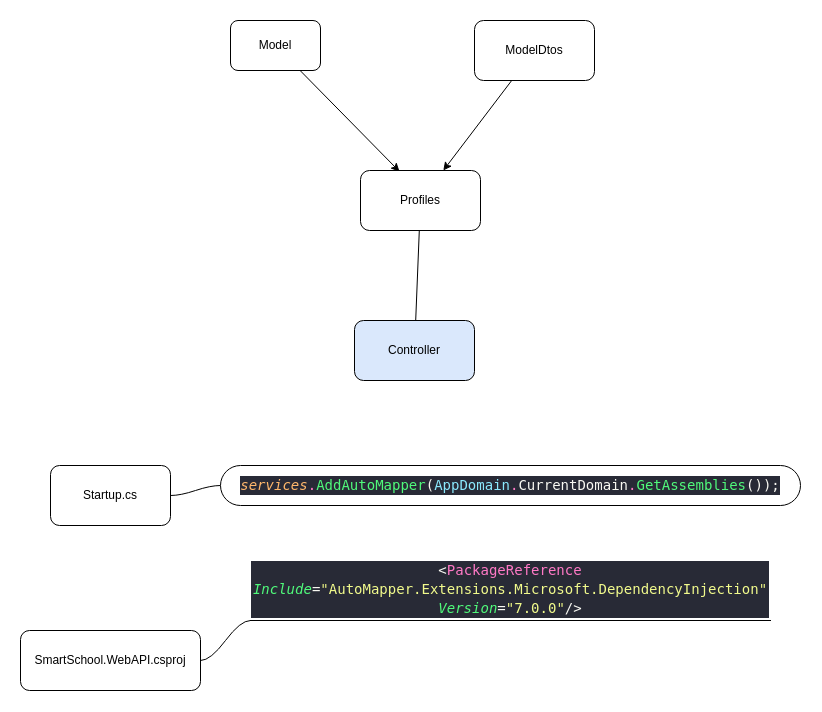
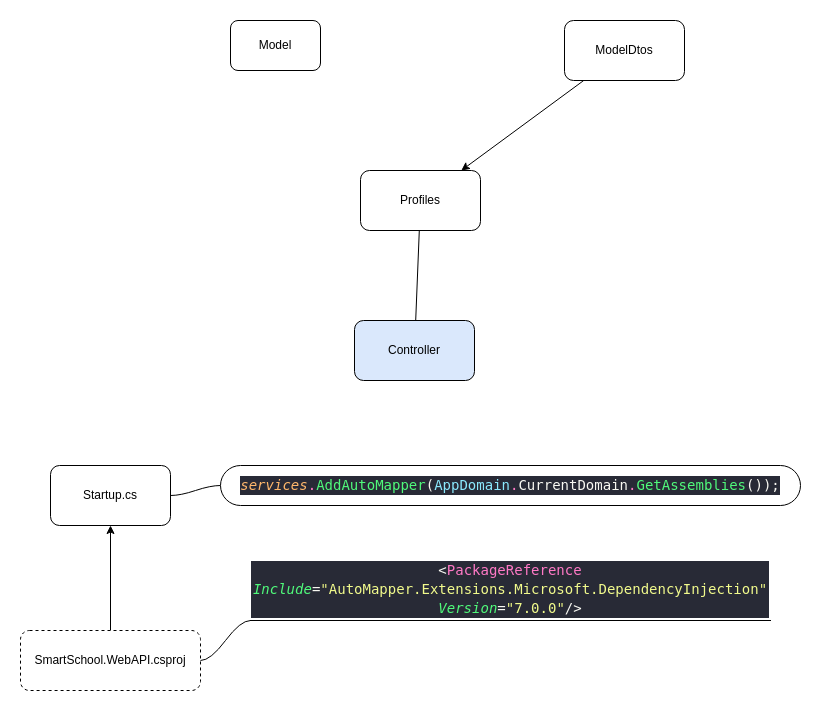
node "ModelDtos": moved (535, 51) -> (625, 51)
edge "Model" -> "Profiles": removed
edge "SmartSchool.WebAPI.csproj" -> "Startup.cs": added
node "SmartSchool.WebAPI.csproj": style solid -> dashed
